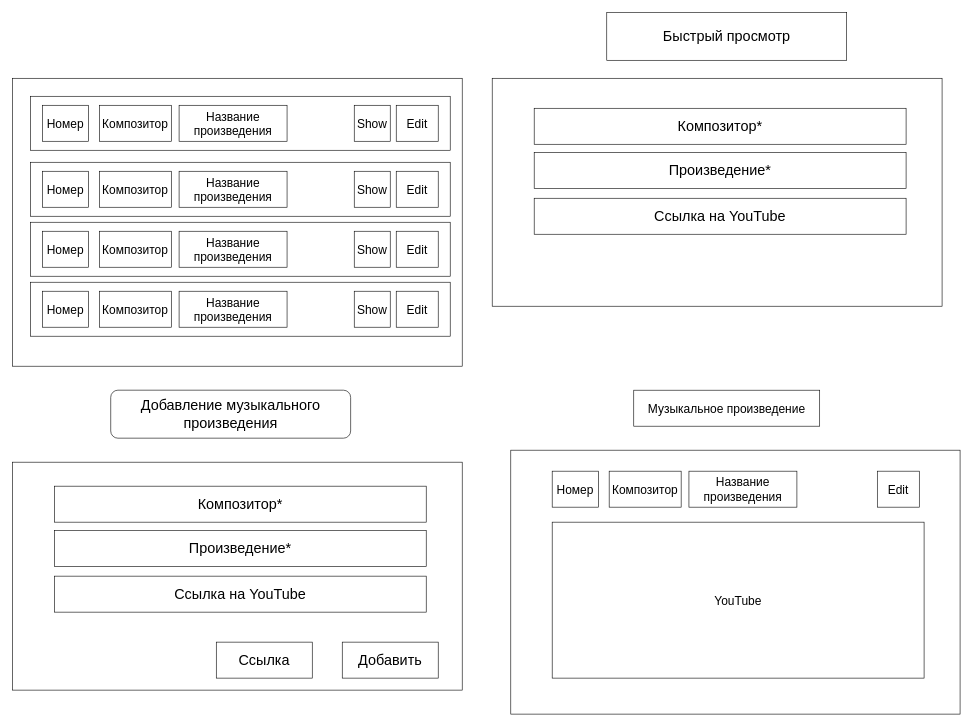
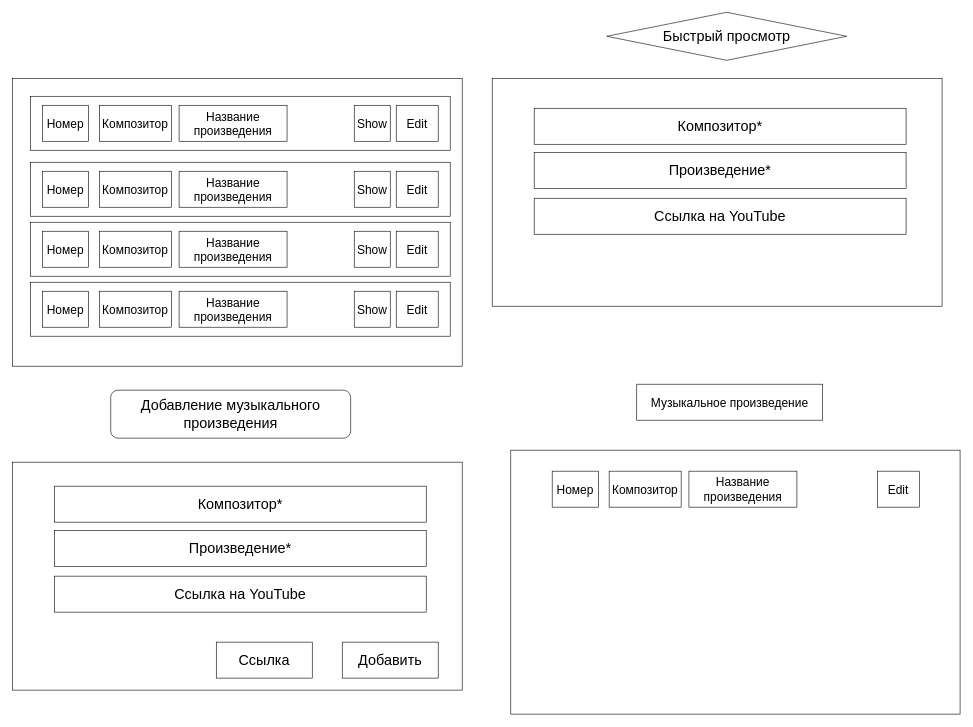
node "Быстрый просмотр": shape rectangle -> diamond
node "Музыкальное произведение": moved (727, 408) -> (730, 402)
node "YouTube": removed
